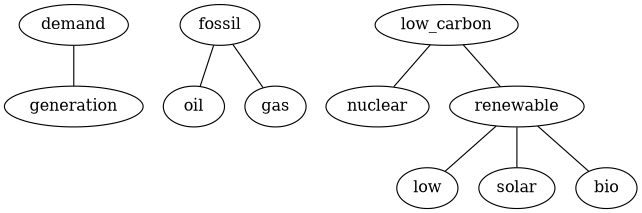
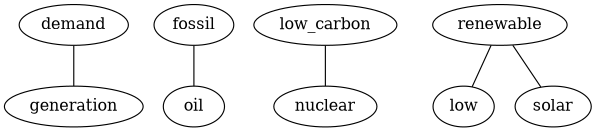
edge "low_carbon" -- "renewable": removed
node "gas": removed
node "bio": removed
